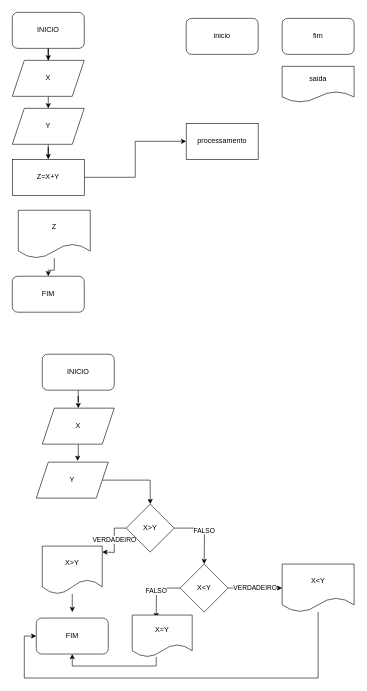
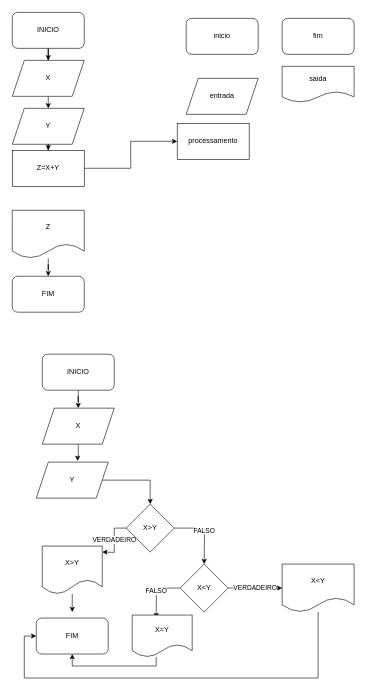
node "entrada": added
node "processamento": moved (222, 141) -> (213, 141)
node "Z=X+Y": moved (48, 177) -> (48, 168)
node "Z": moved (54, 234) -> (48, 234)
